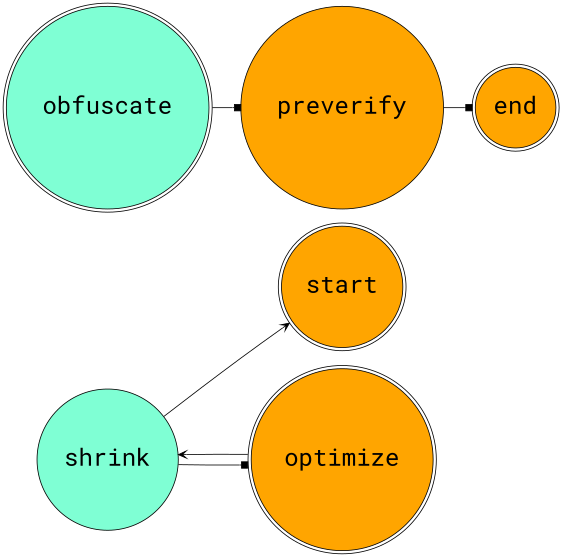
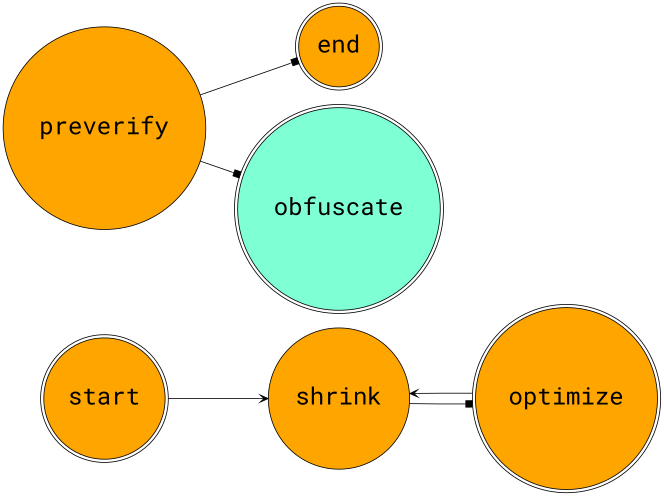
edge "obfuscate" -> "preverify": reversed
edge "shrink" -> "start": reversed
node "shrink": fillcolor aquamarine -> orange
